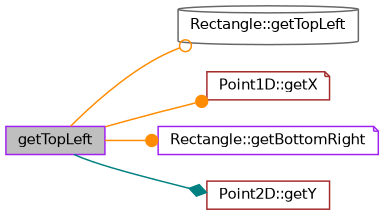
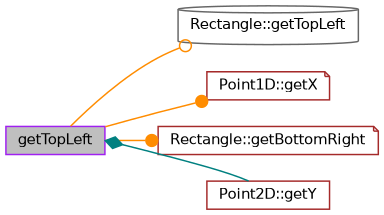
node "Rectangle::getBottomRight": color purple -> brown
edge "getTopLeft" -> "Point2D::getY": reversed
